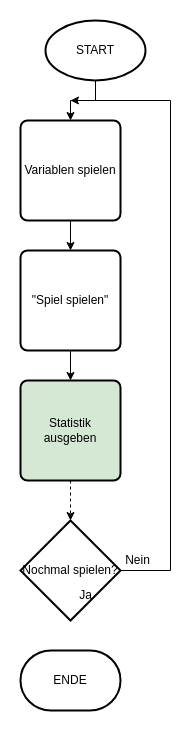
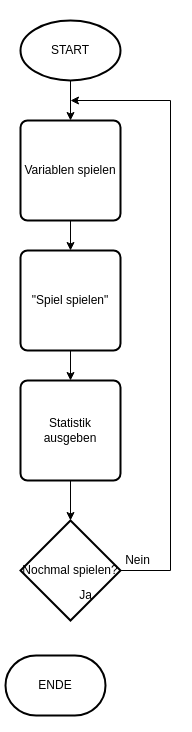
node "START": moved (96, 51) -> (71, 51)
node "Statistik ausgeben": fillcolor #d5e8d4 -> #ffffff
edge "Statistik ausgeben" -> "Nochmal spielen?": style dashed -> solid
node "ENDE": moved (71, 681) -> (56, 686)
